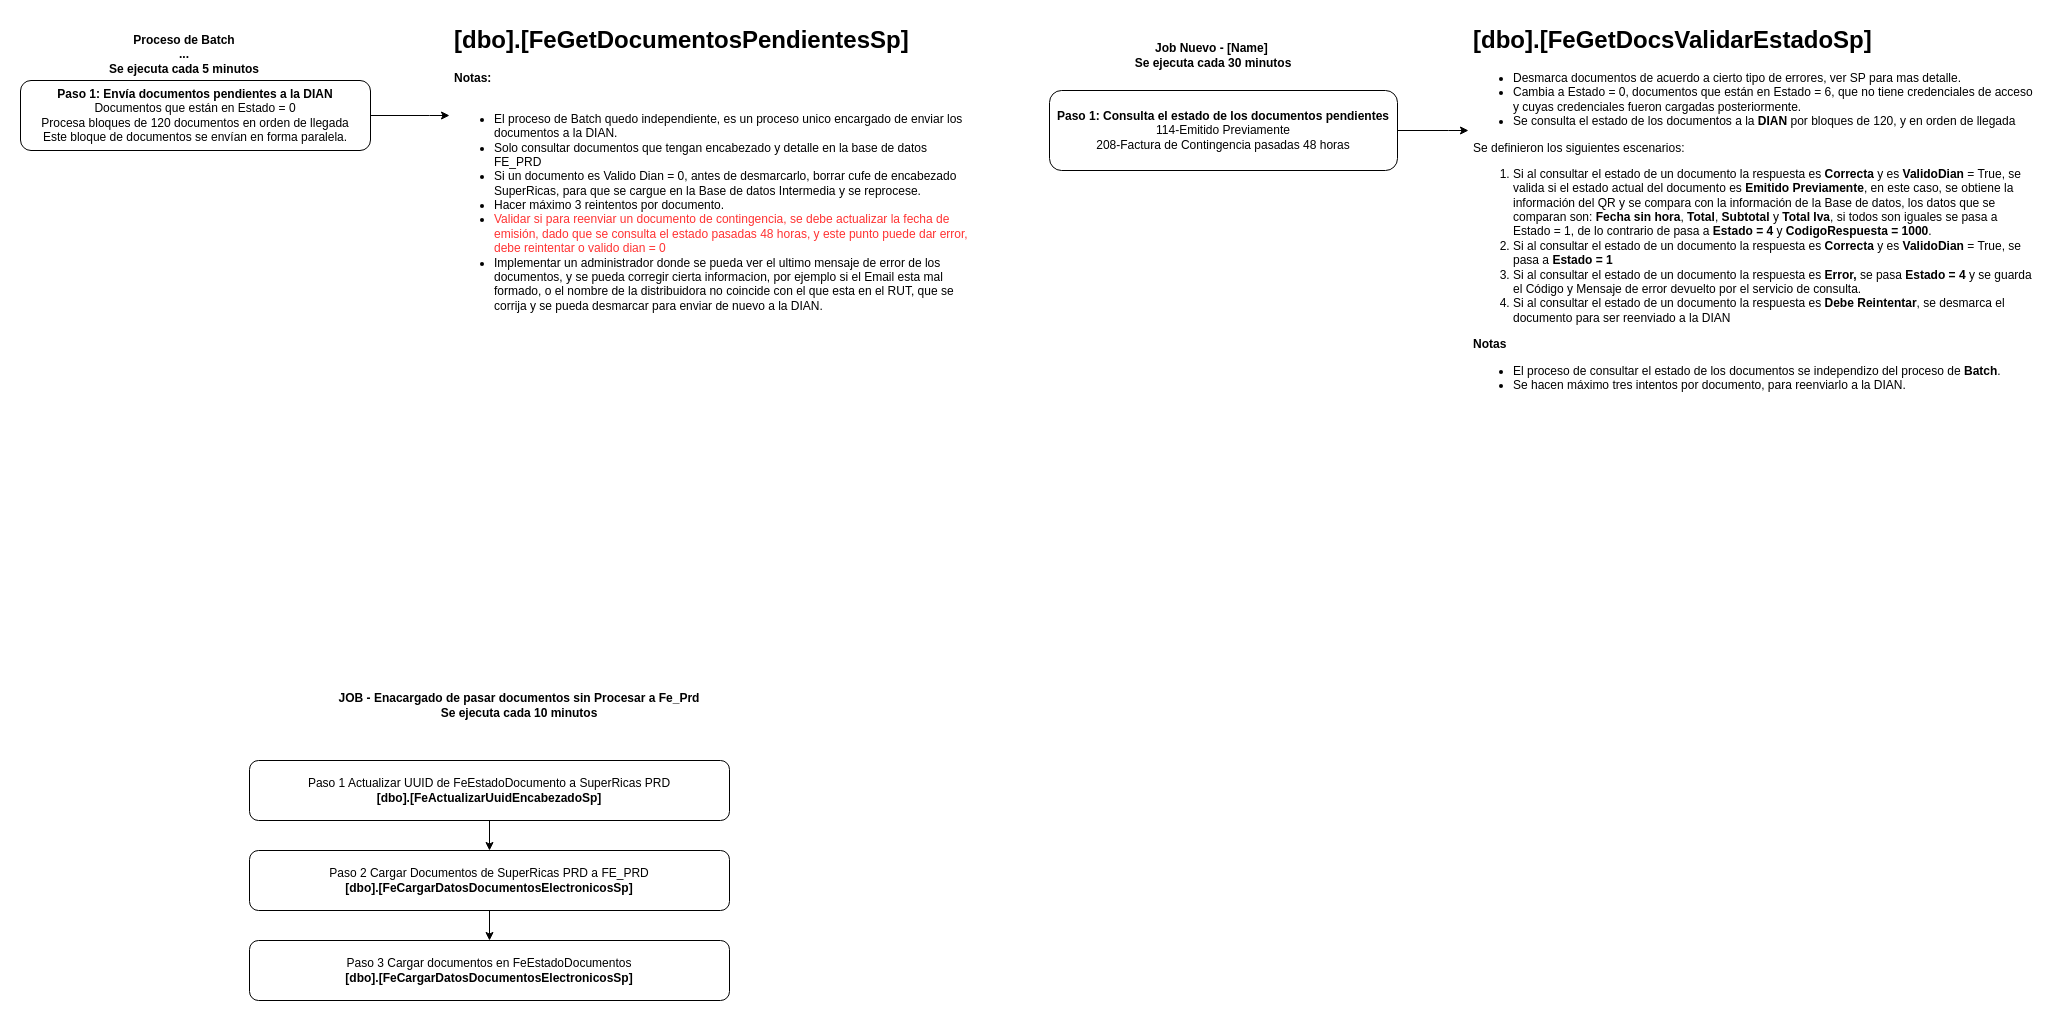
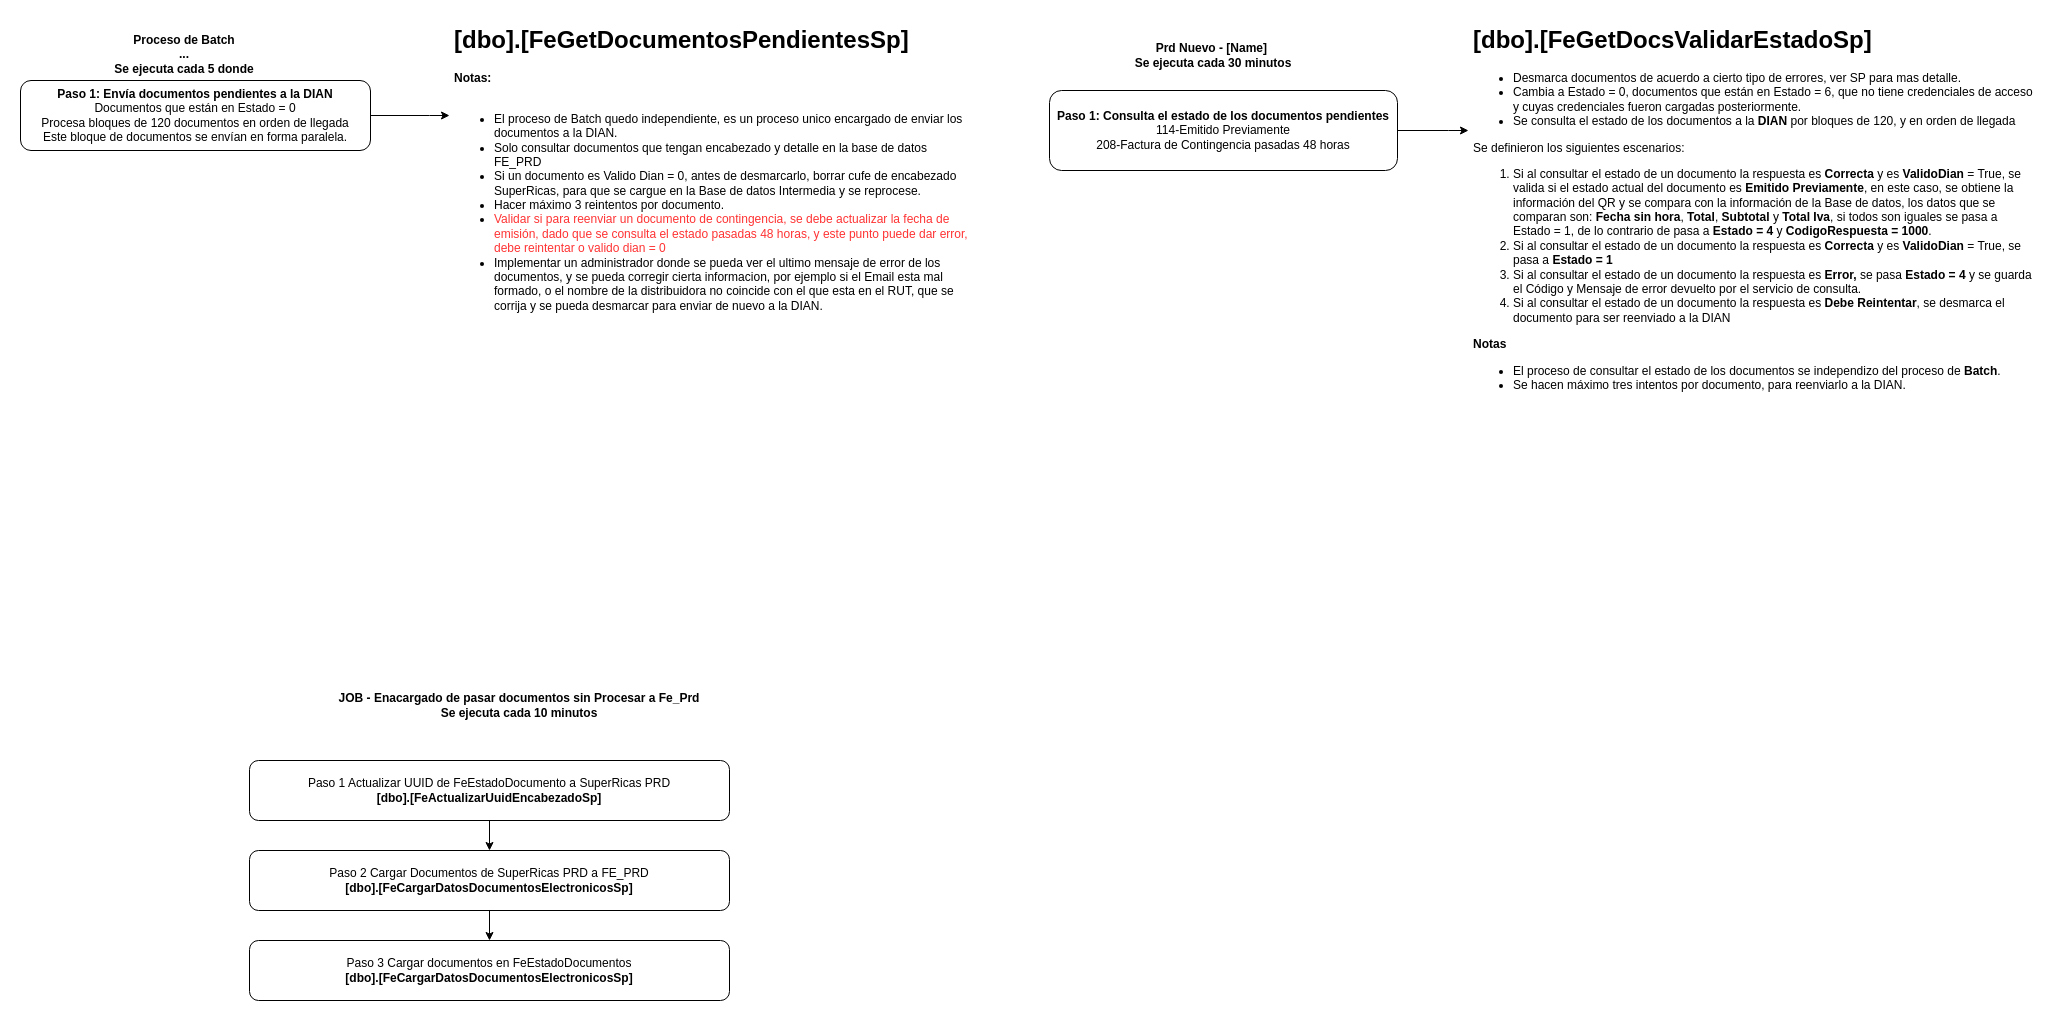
node "Proceso de Batch ... Se ejecuta cada 5 minutos": label "Proceso de Batch ... Se ejecuta cada 5 minutos" -> "Proceso de Batch ... Se ejecuta cada 5 donde"
node "Job Nuevo - [Name] Se ejecuta cada 30 minutos": label "Job Nuevo - [Name] Se ejecuta cada 30 minutos" -> "Prd Nuevo - [Name] Se ejecuta cada 30 minutos"
